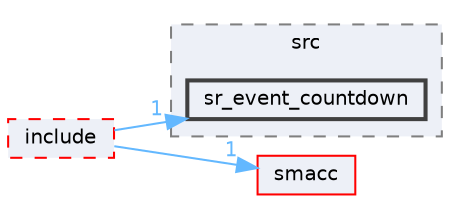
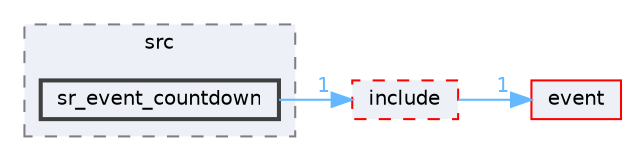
edge "include" -> "sr_event_countdown": reversed
node "smacc": label "smacc" -> "event"
